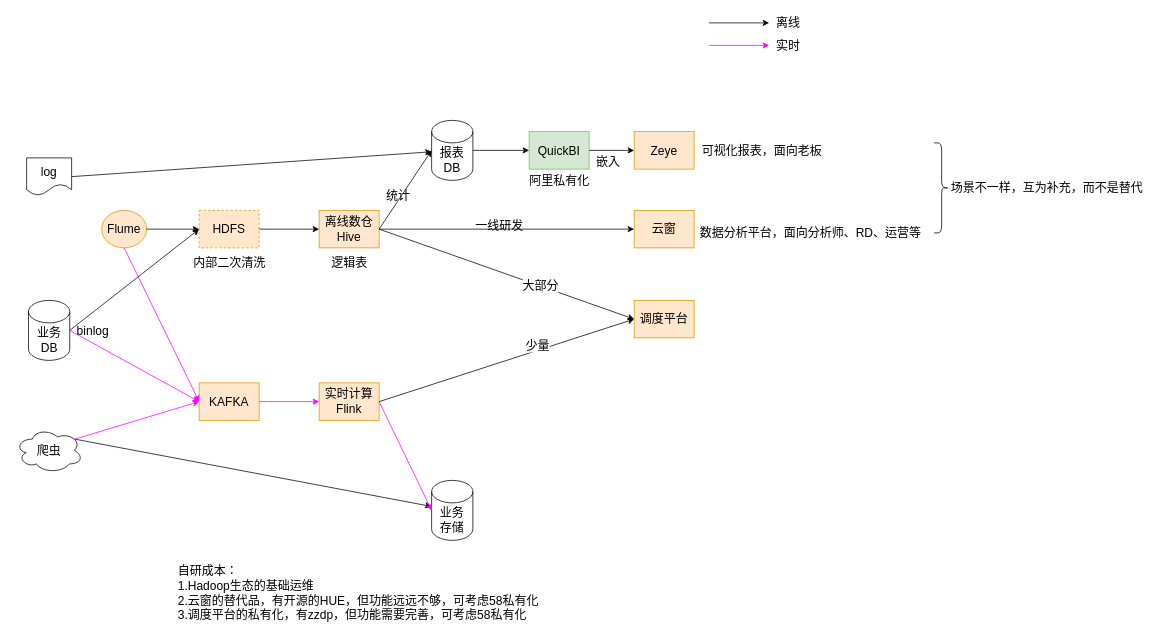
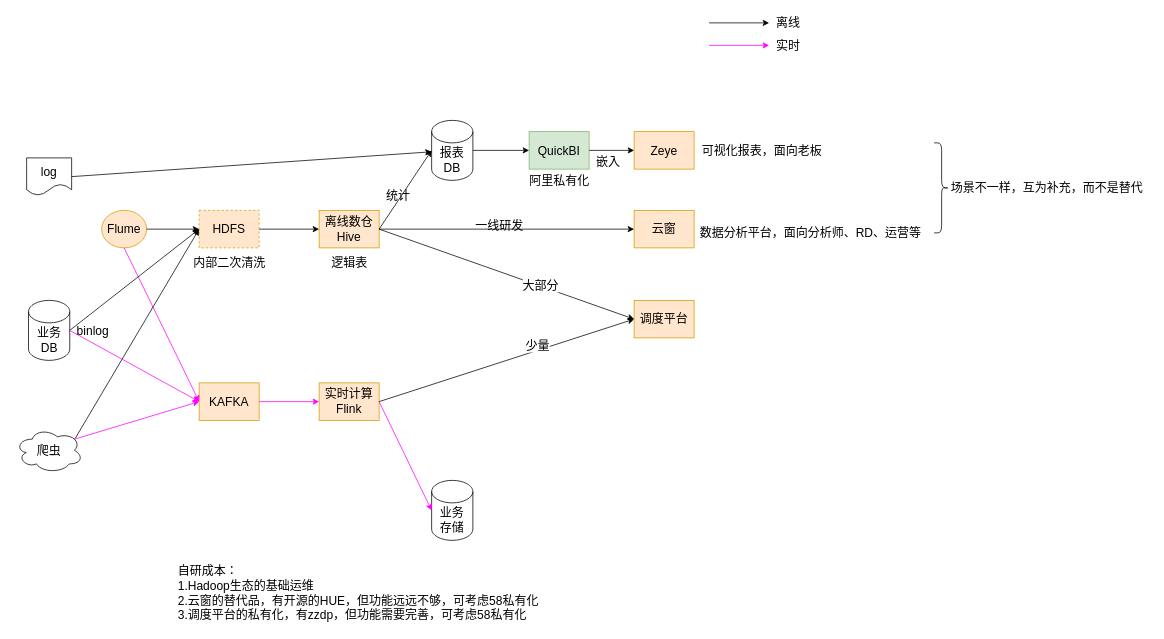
edge "爬虫" -> "业务 存储": now "爬虫" -> "HDFS"
